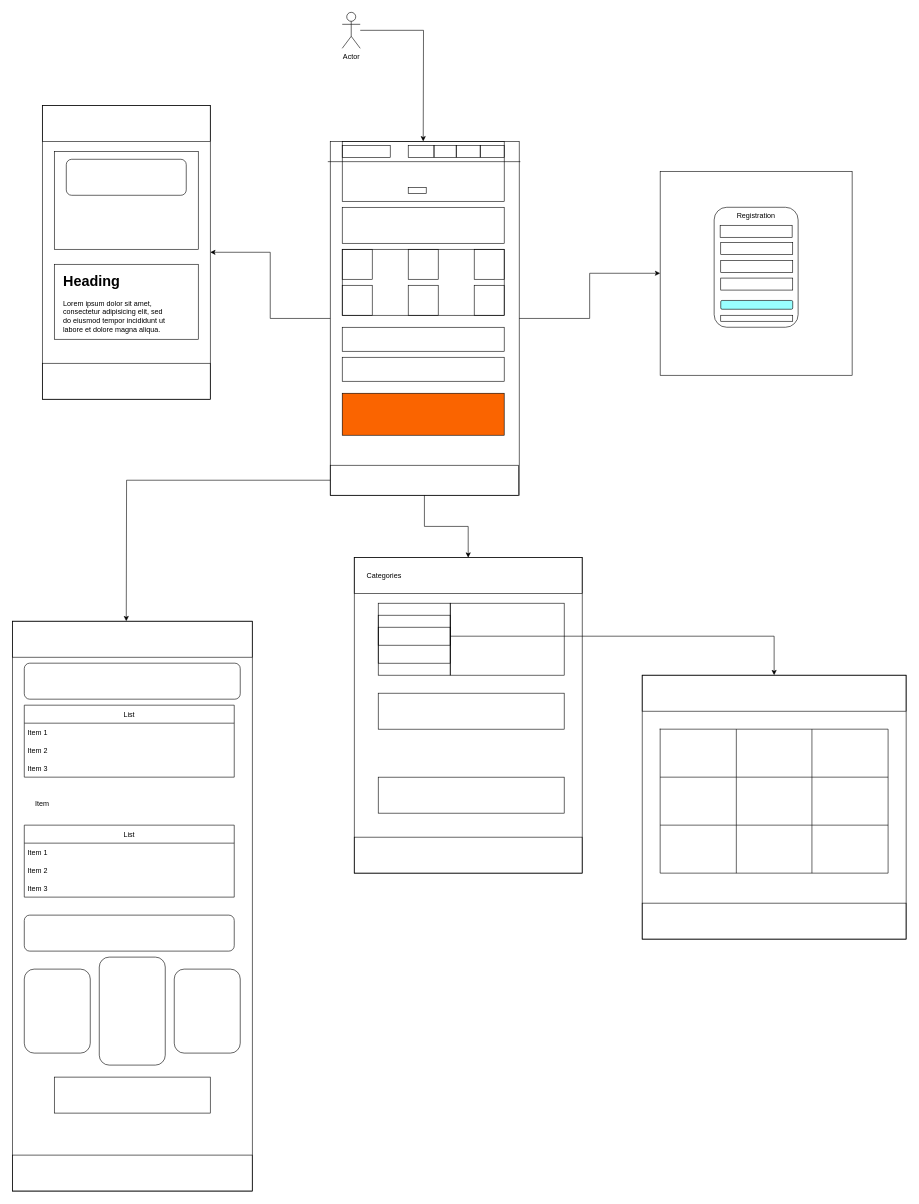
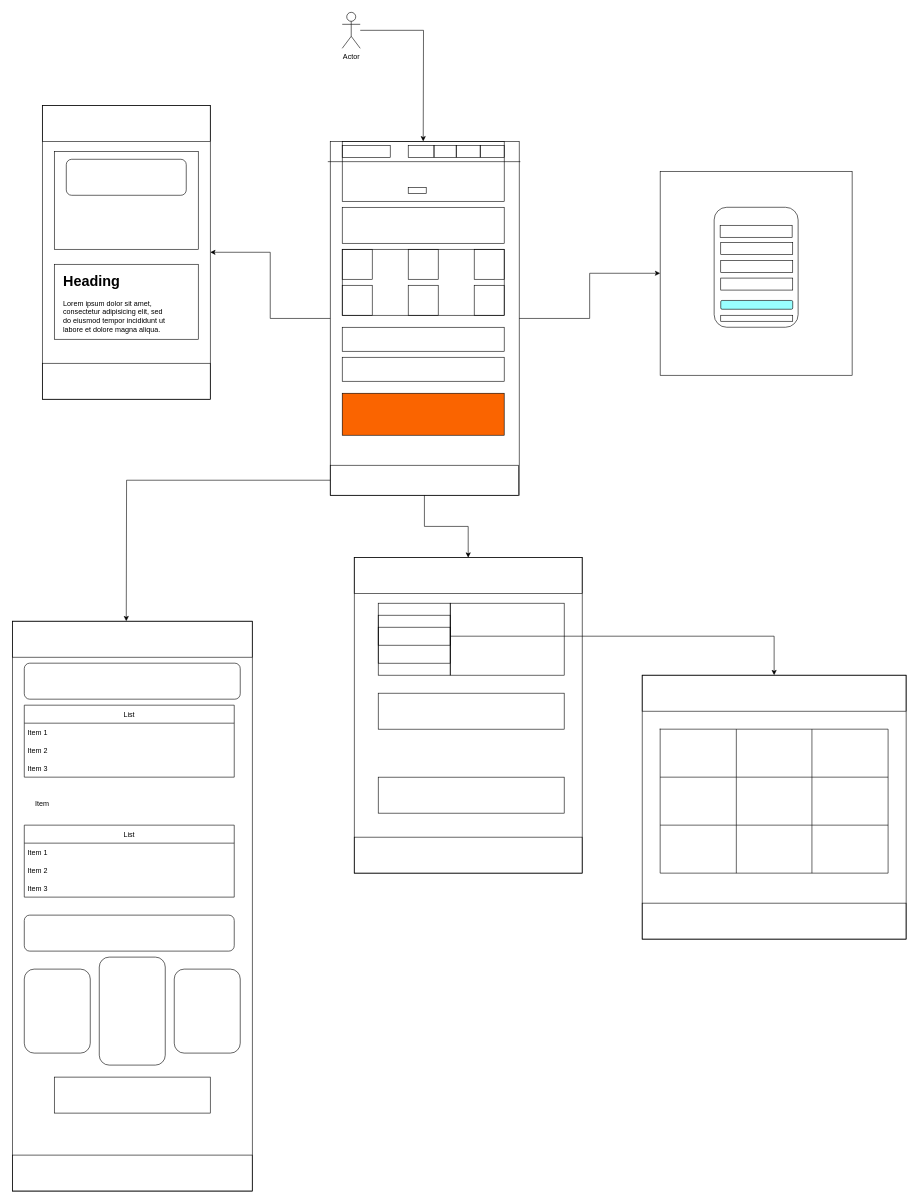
node "Registration": removed
node "Categories": removed
